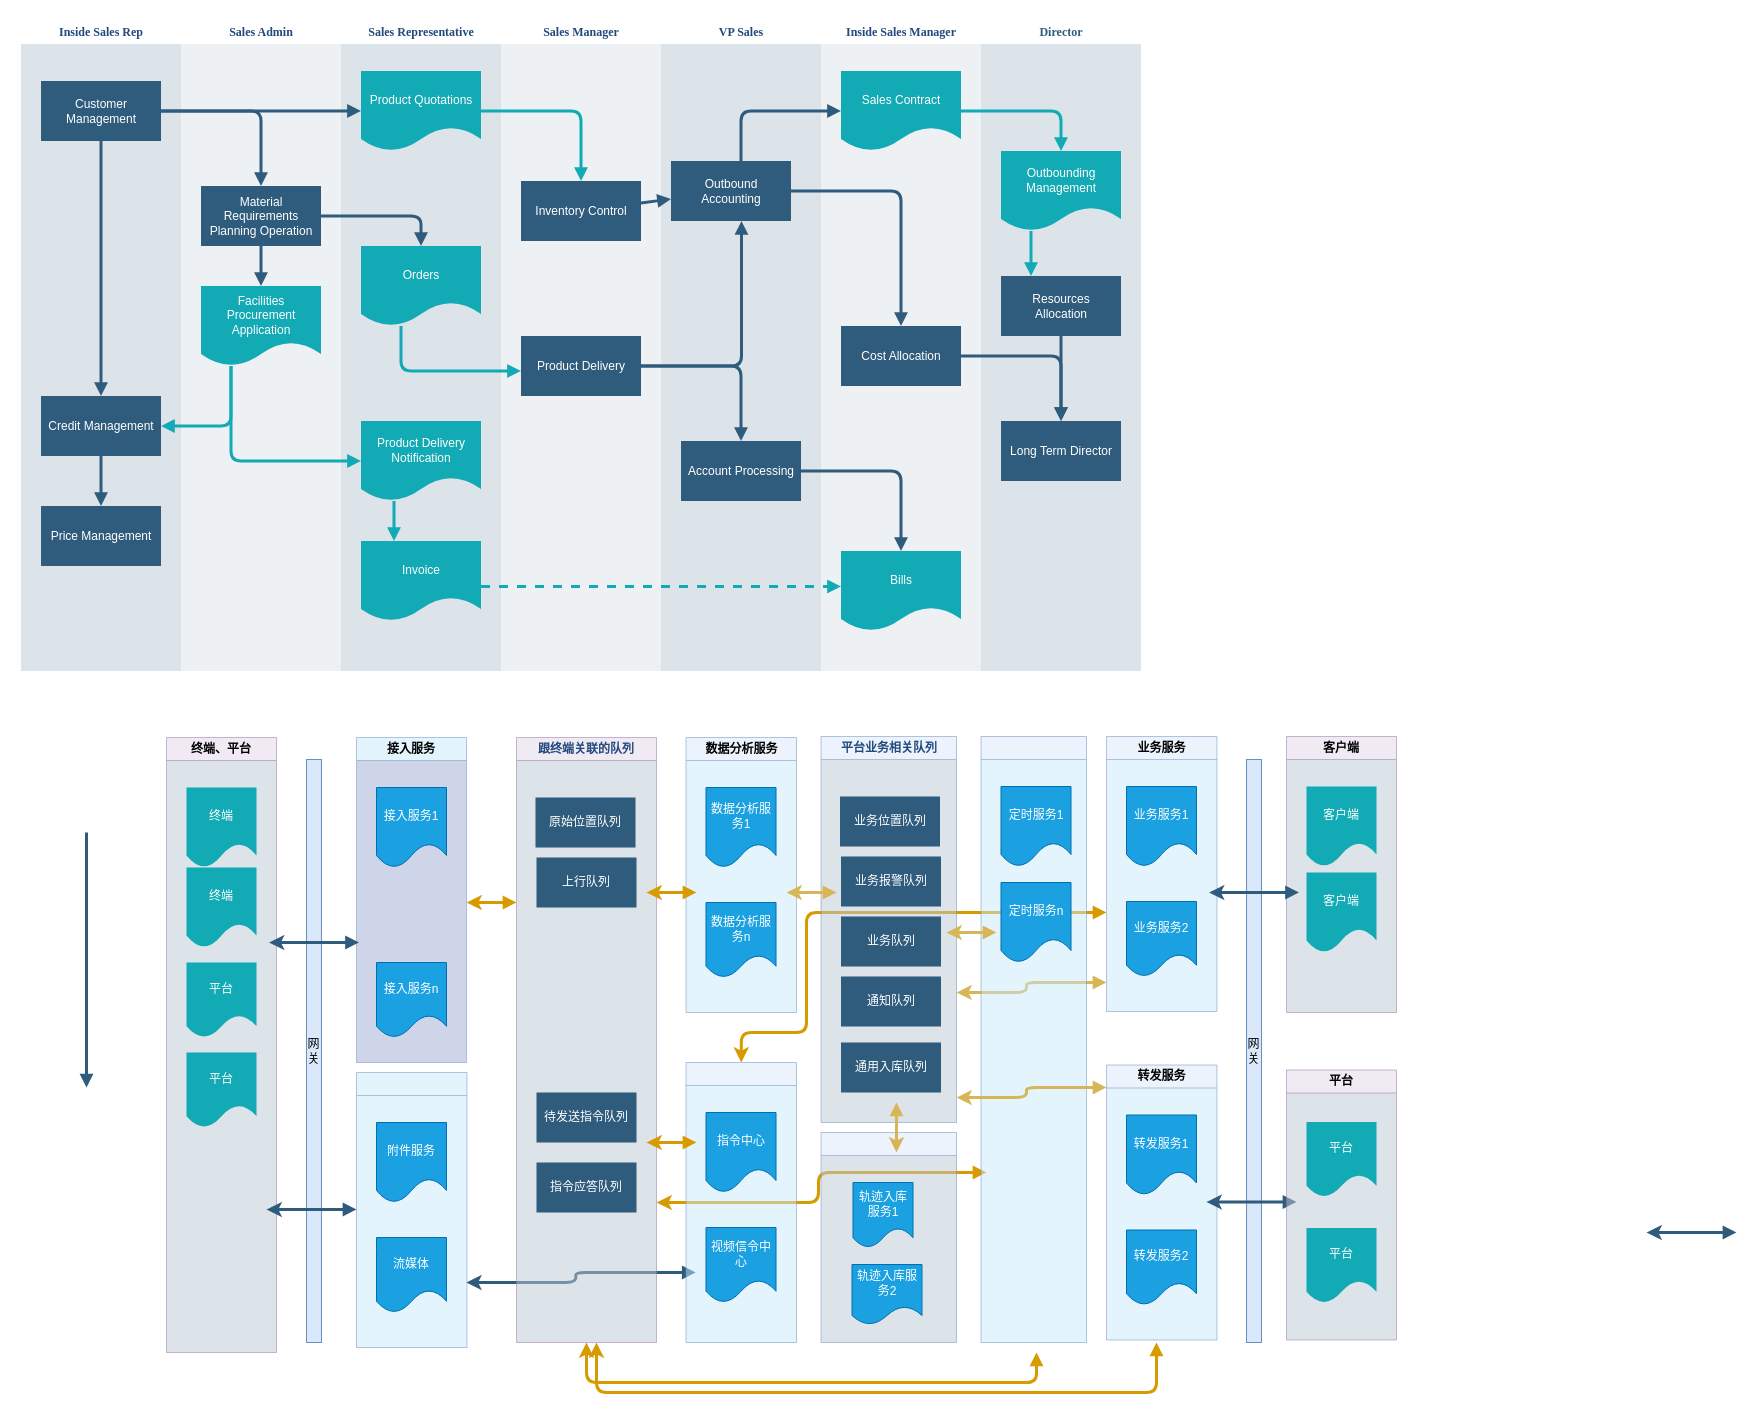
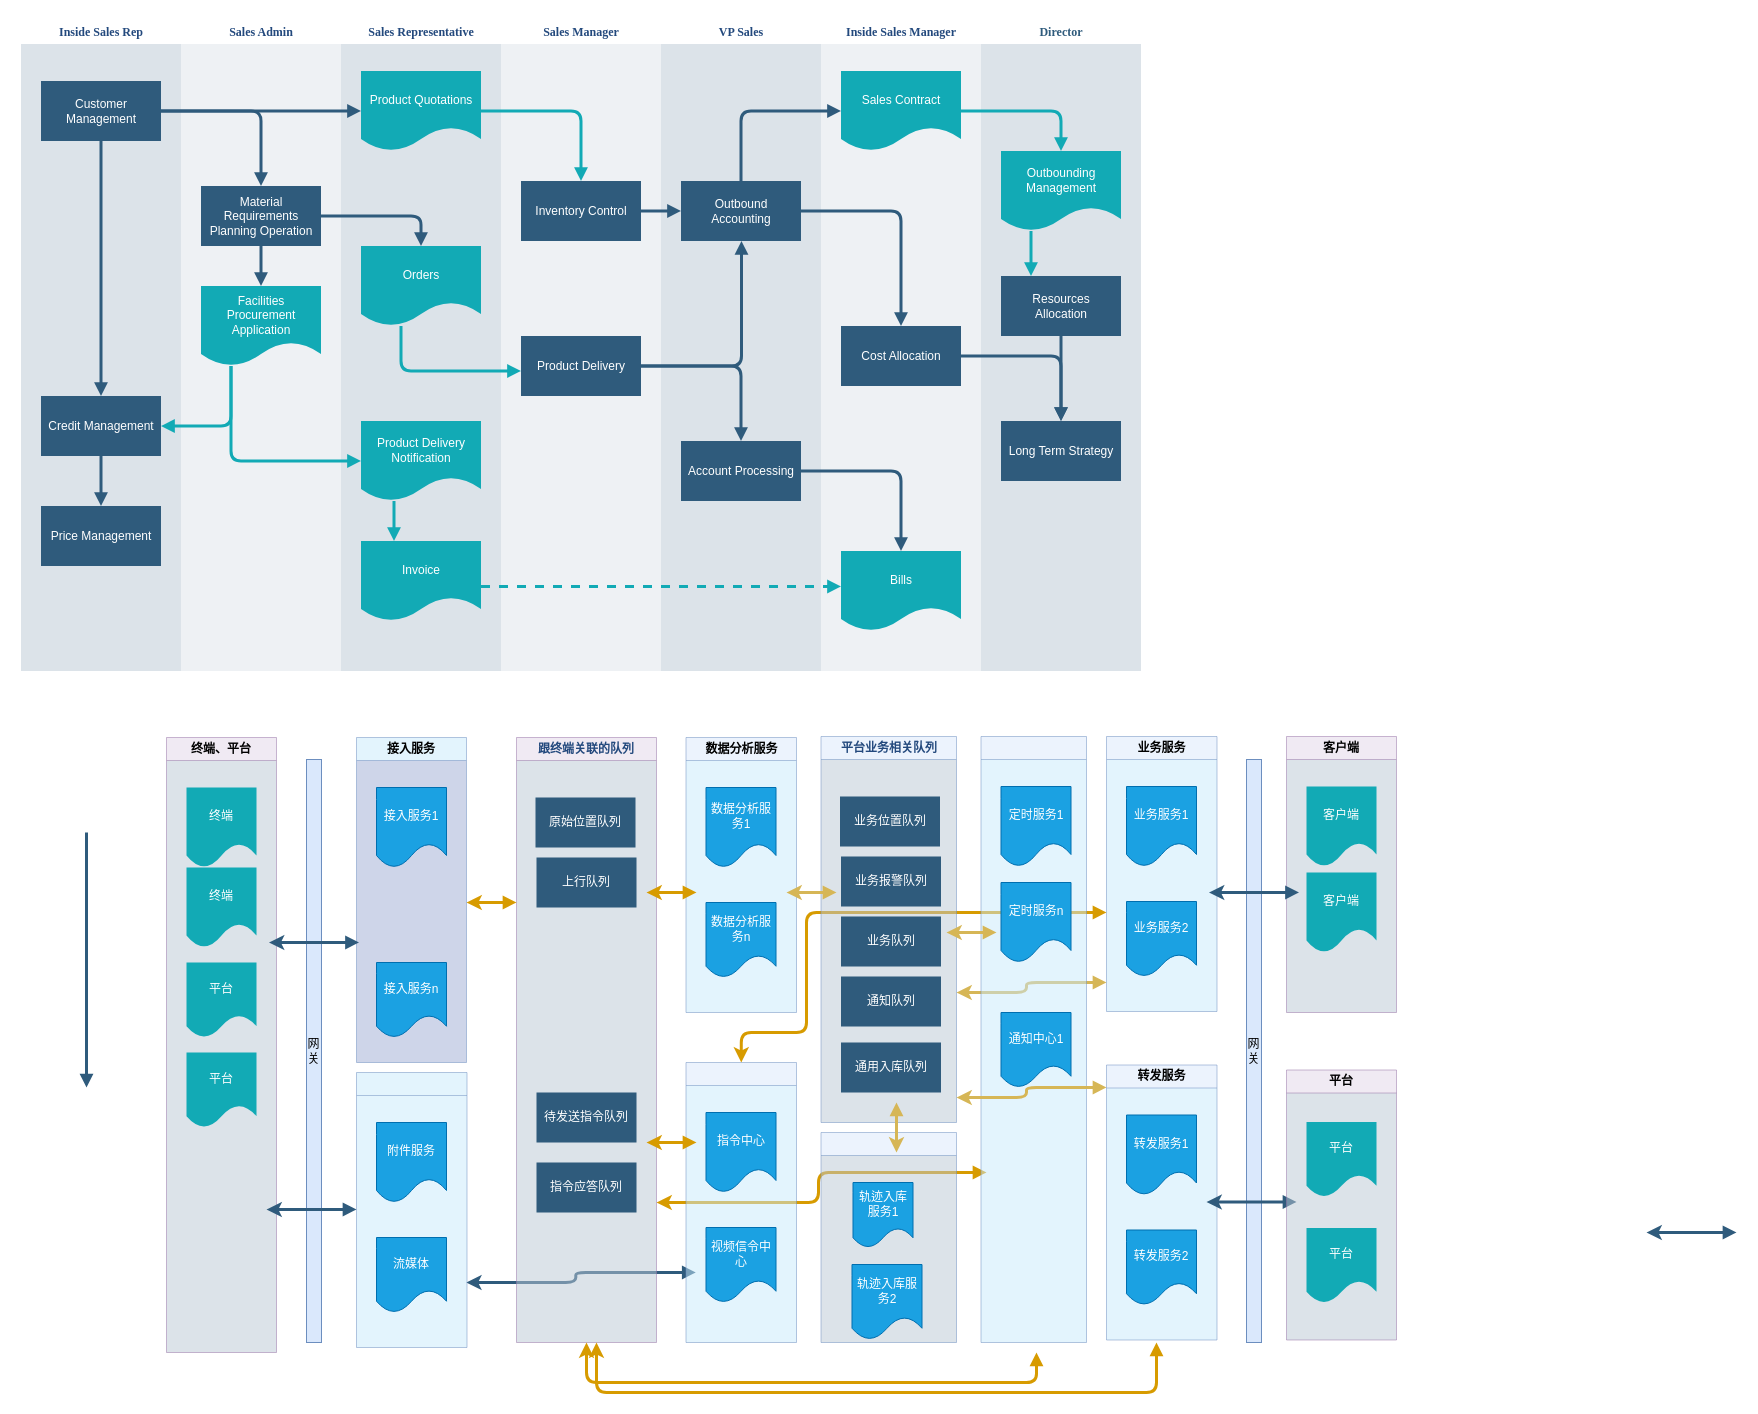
node "Outbound Accounting": moved (731, 191) -> (741, 211)
node "Long Term Director": label "Long Term Director" -> "Long Term Strategy"
node "通知中心1": added
node "轨迹入库服务2": size 70x60 -> 70x75
